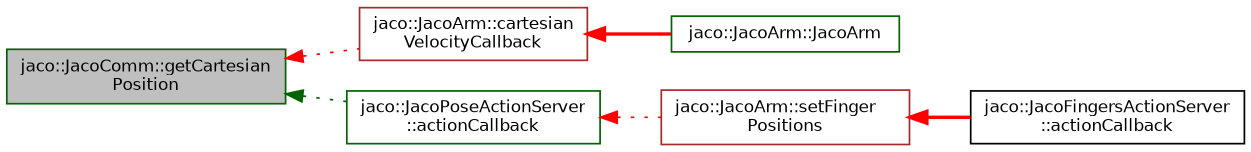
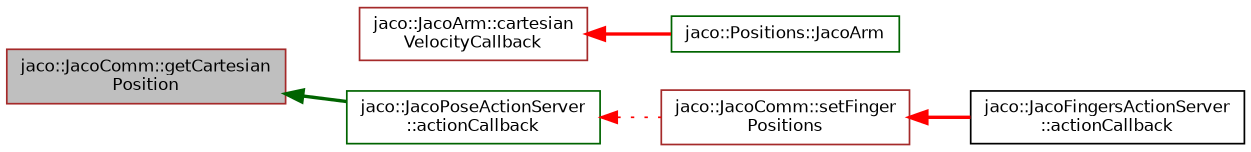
node "jaco::JacoArm::JacoArm": label "jaco::JacoArm::JacoArm" -> "jaco::Positions::JacoArm"
edge "jaco::JacoArm::cartesian VelocityCallback" -> "jaco::JacoComm::getCartesian Position": removed
node "jaco::JacoComm::getCartesian Position": color darkgreen -> brown
edge "jaco::JacoPoseActionServer ::actionCallback" -> "jaco::JacoComm::getCartesian Position": style dotted -> bold
node "jaco::JacoArm::setFinger Positions": label "jaco::JacoArm::setFinger Positions" -> "jaco::JacoComm::setFinger Positions"
